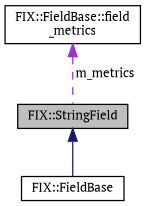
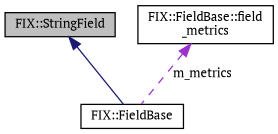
edge "FIX::StringField" -> "FIX::FieldBase::field _metrics": now "FIX::FieldBase" -> "FIX::FieldBase::field _metrics"
